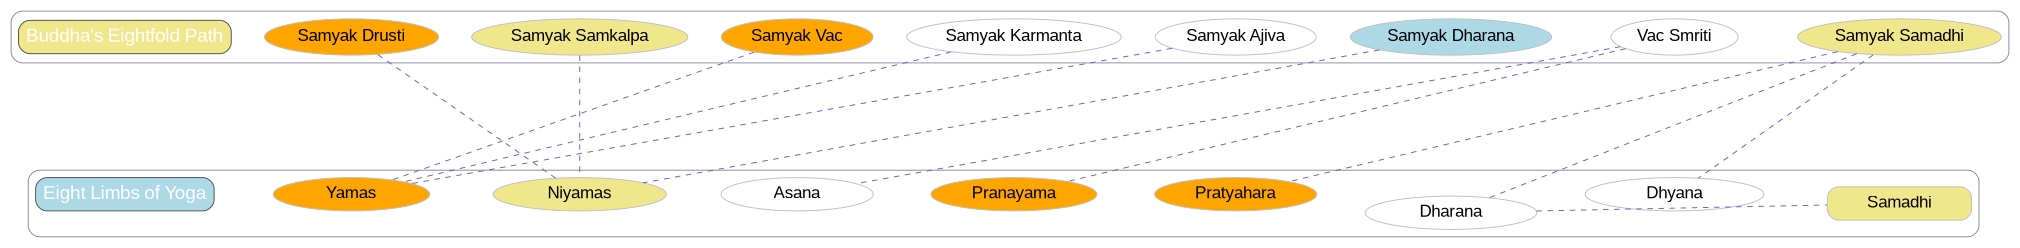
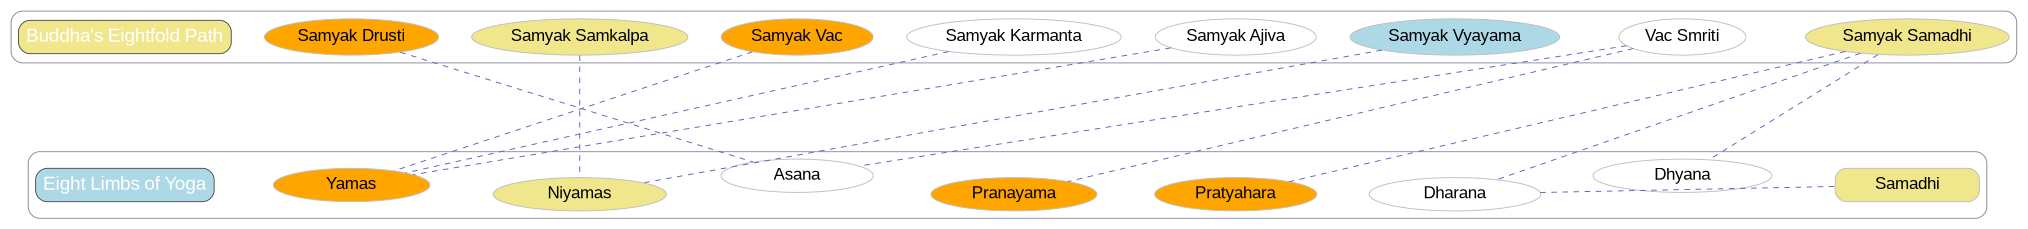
node "Samyak Dharana": label "Samyak Dharana" -> "Samyak Vyayama"
edge "Samyak Drusti" -- "Niyamas": now "Samyak Drusti" -- "Asana"
